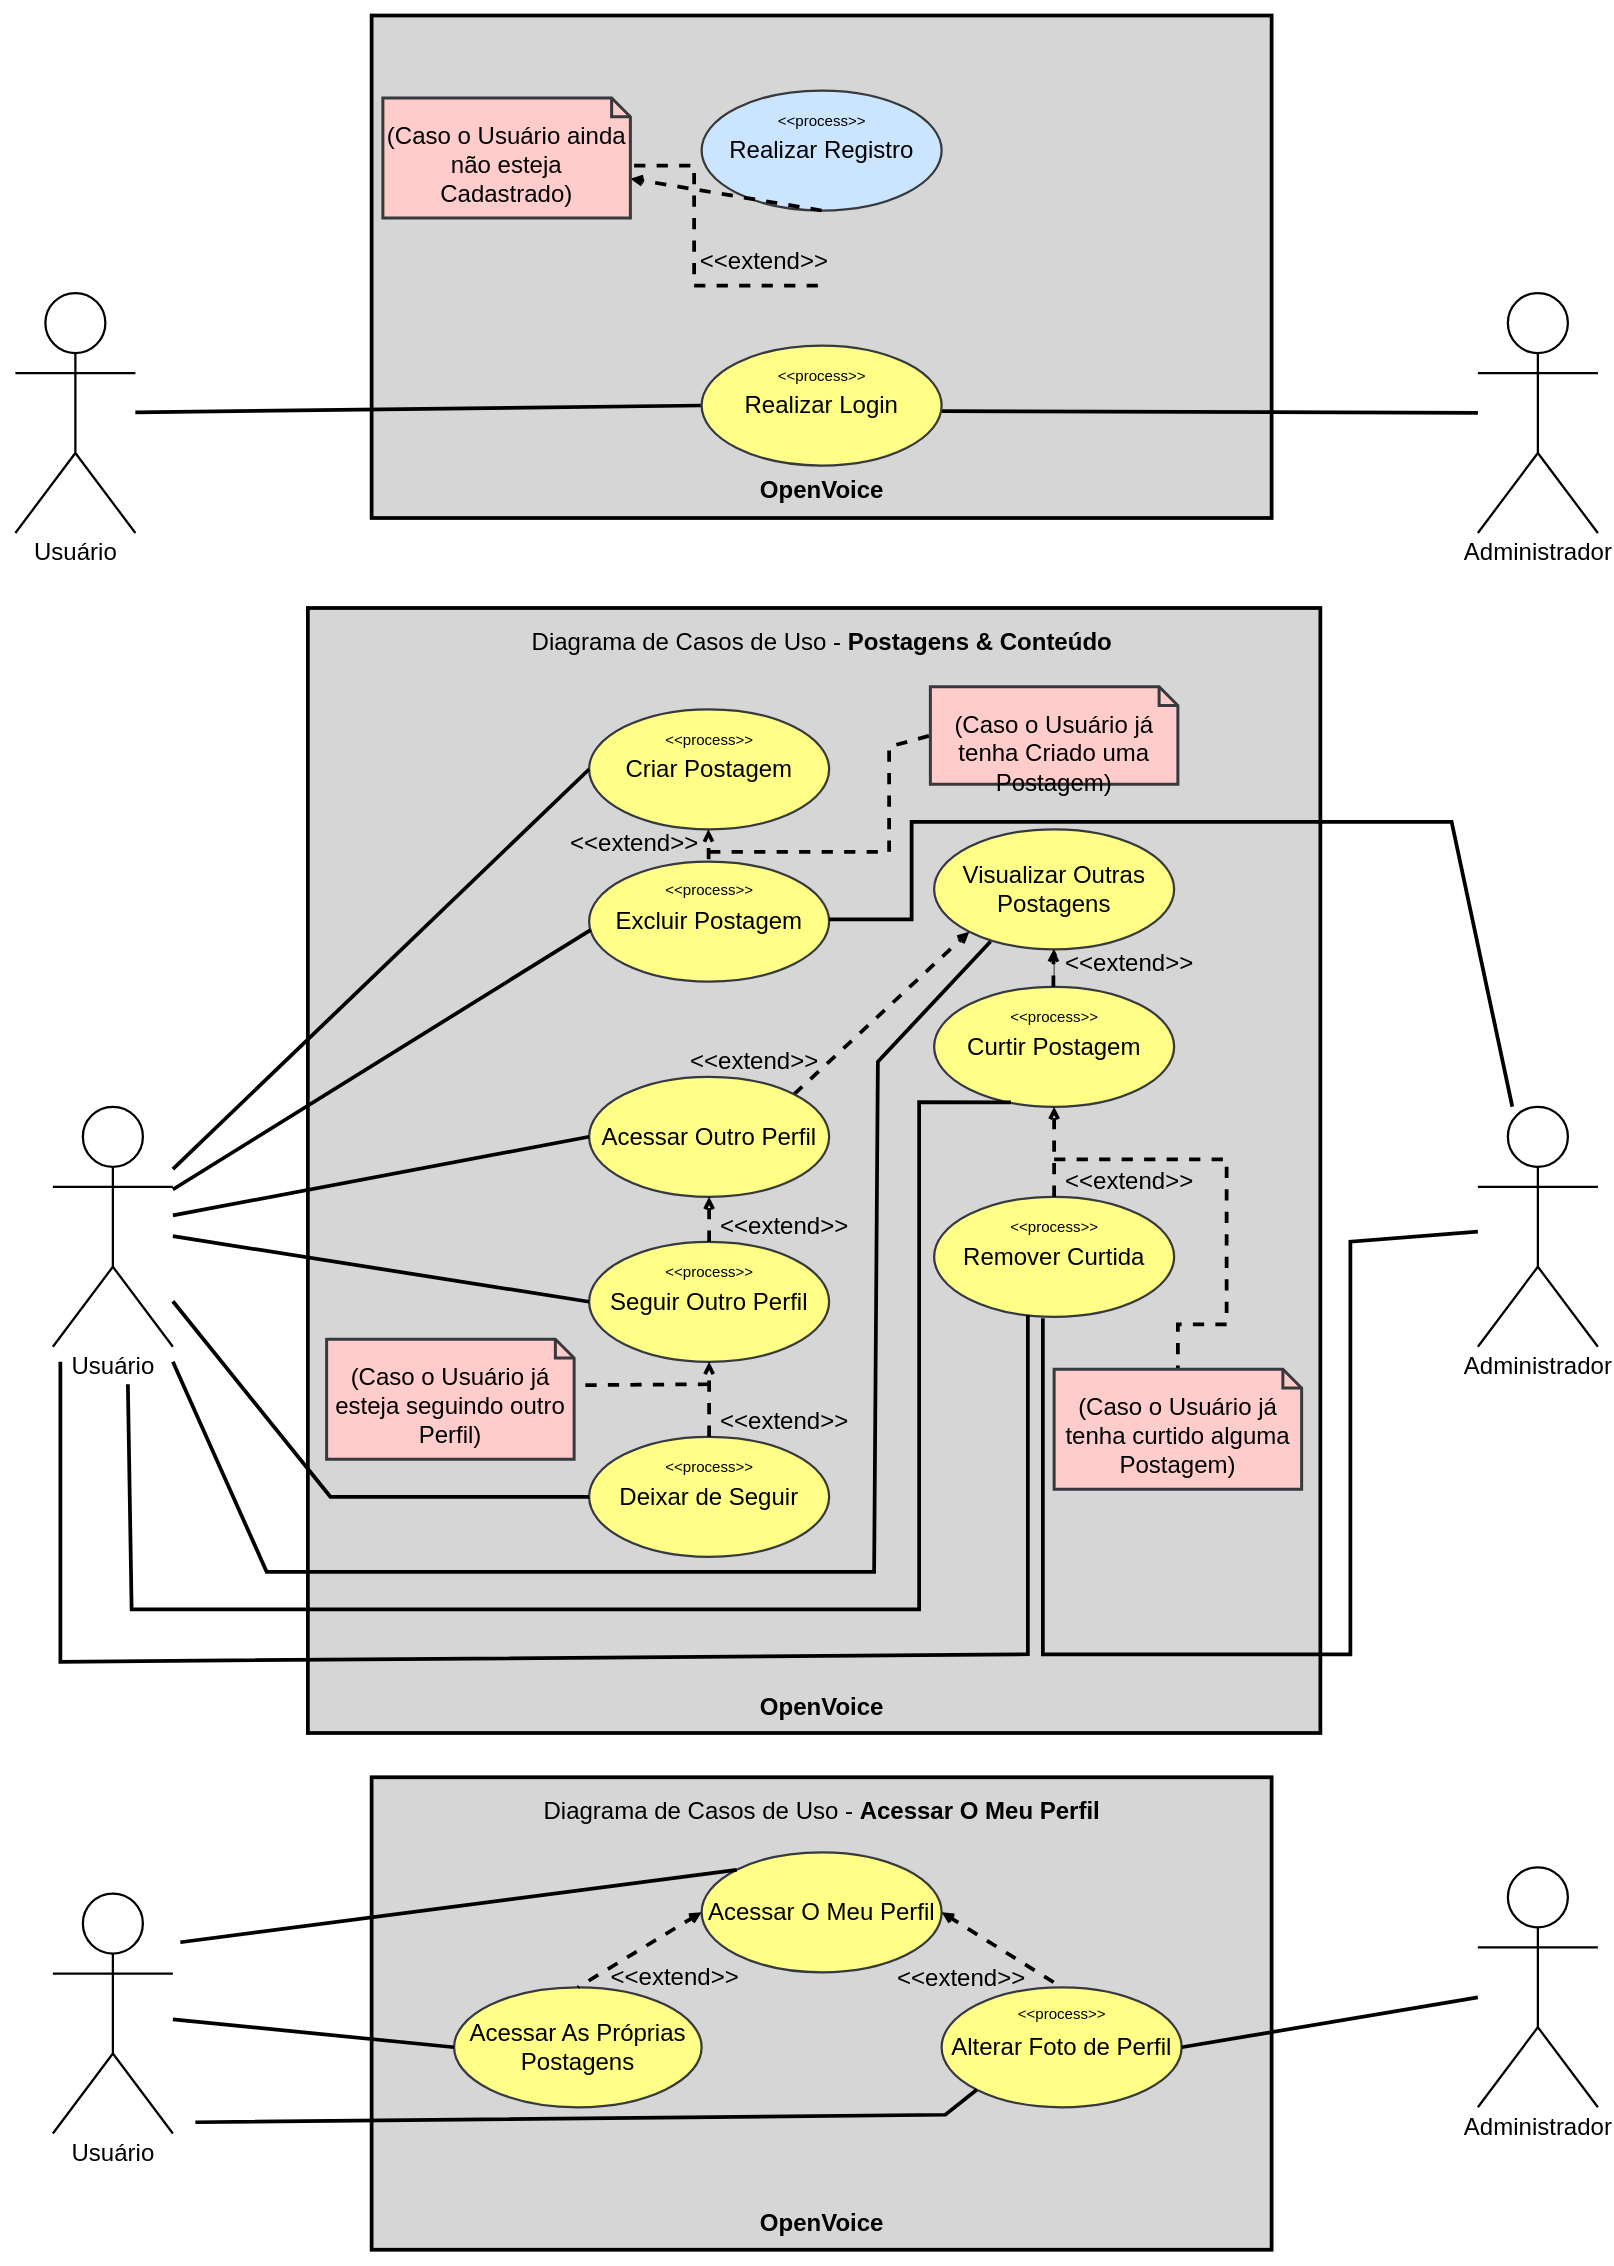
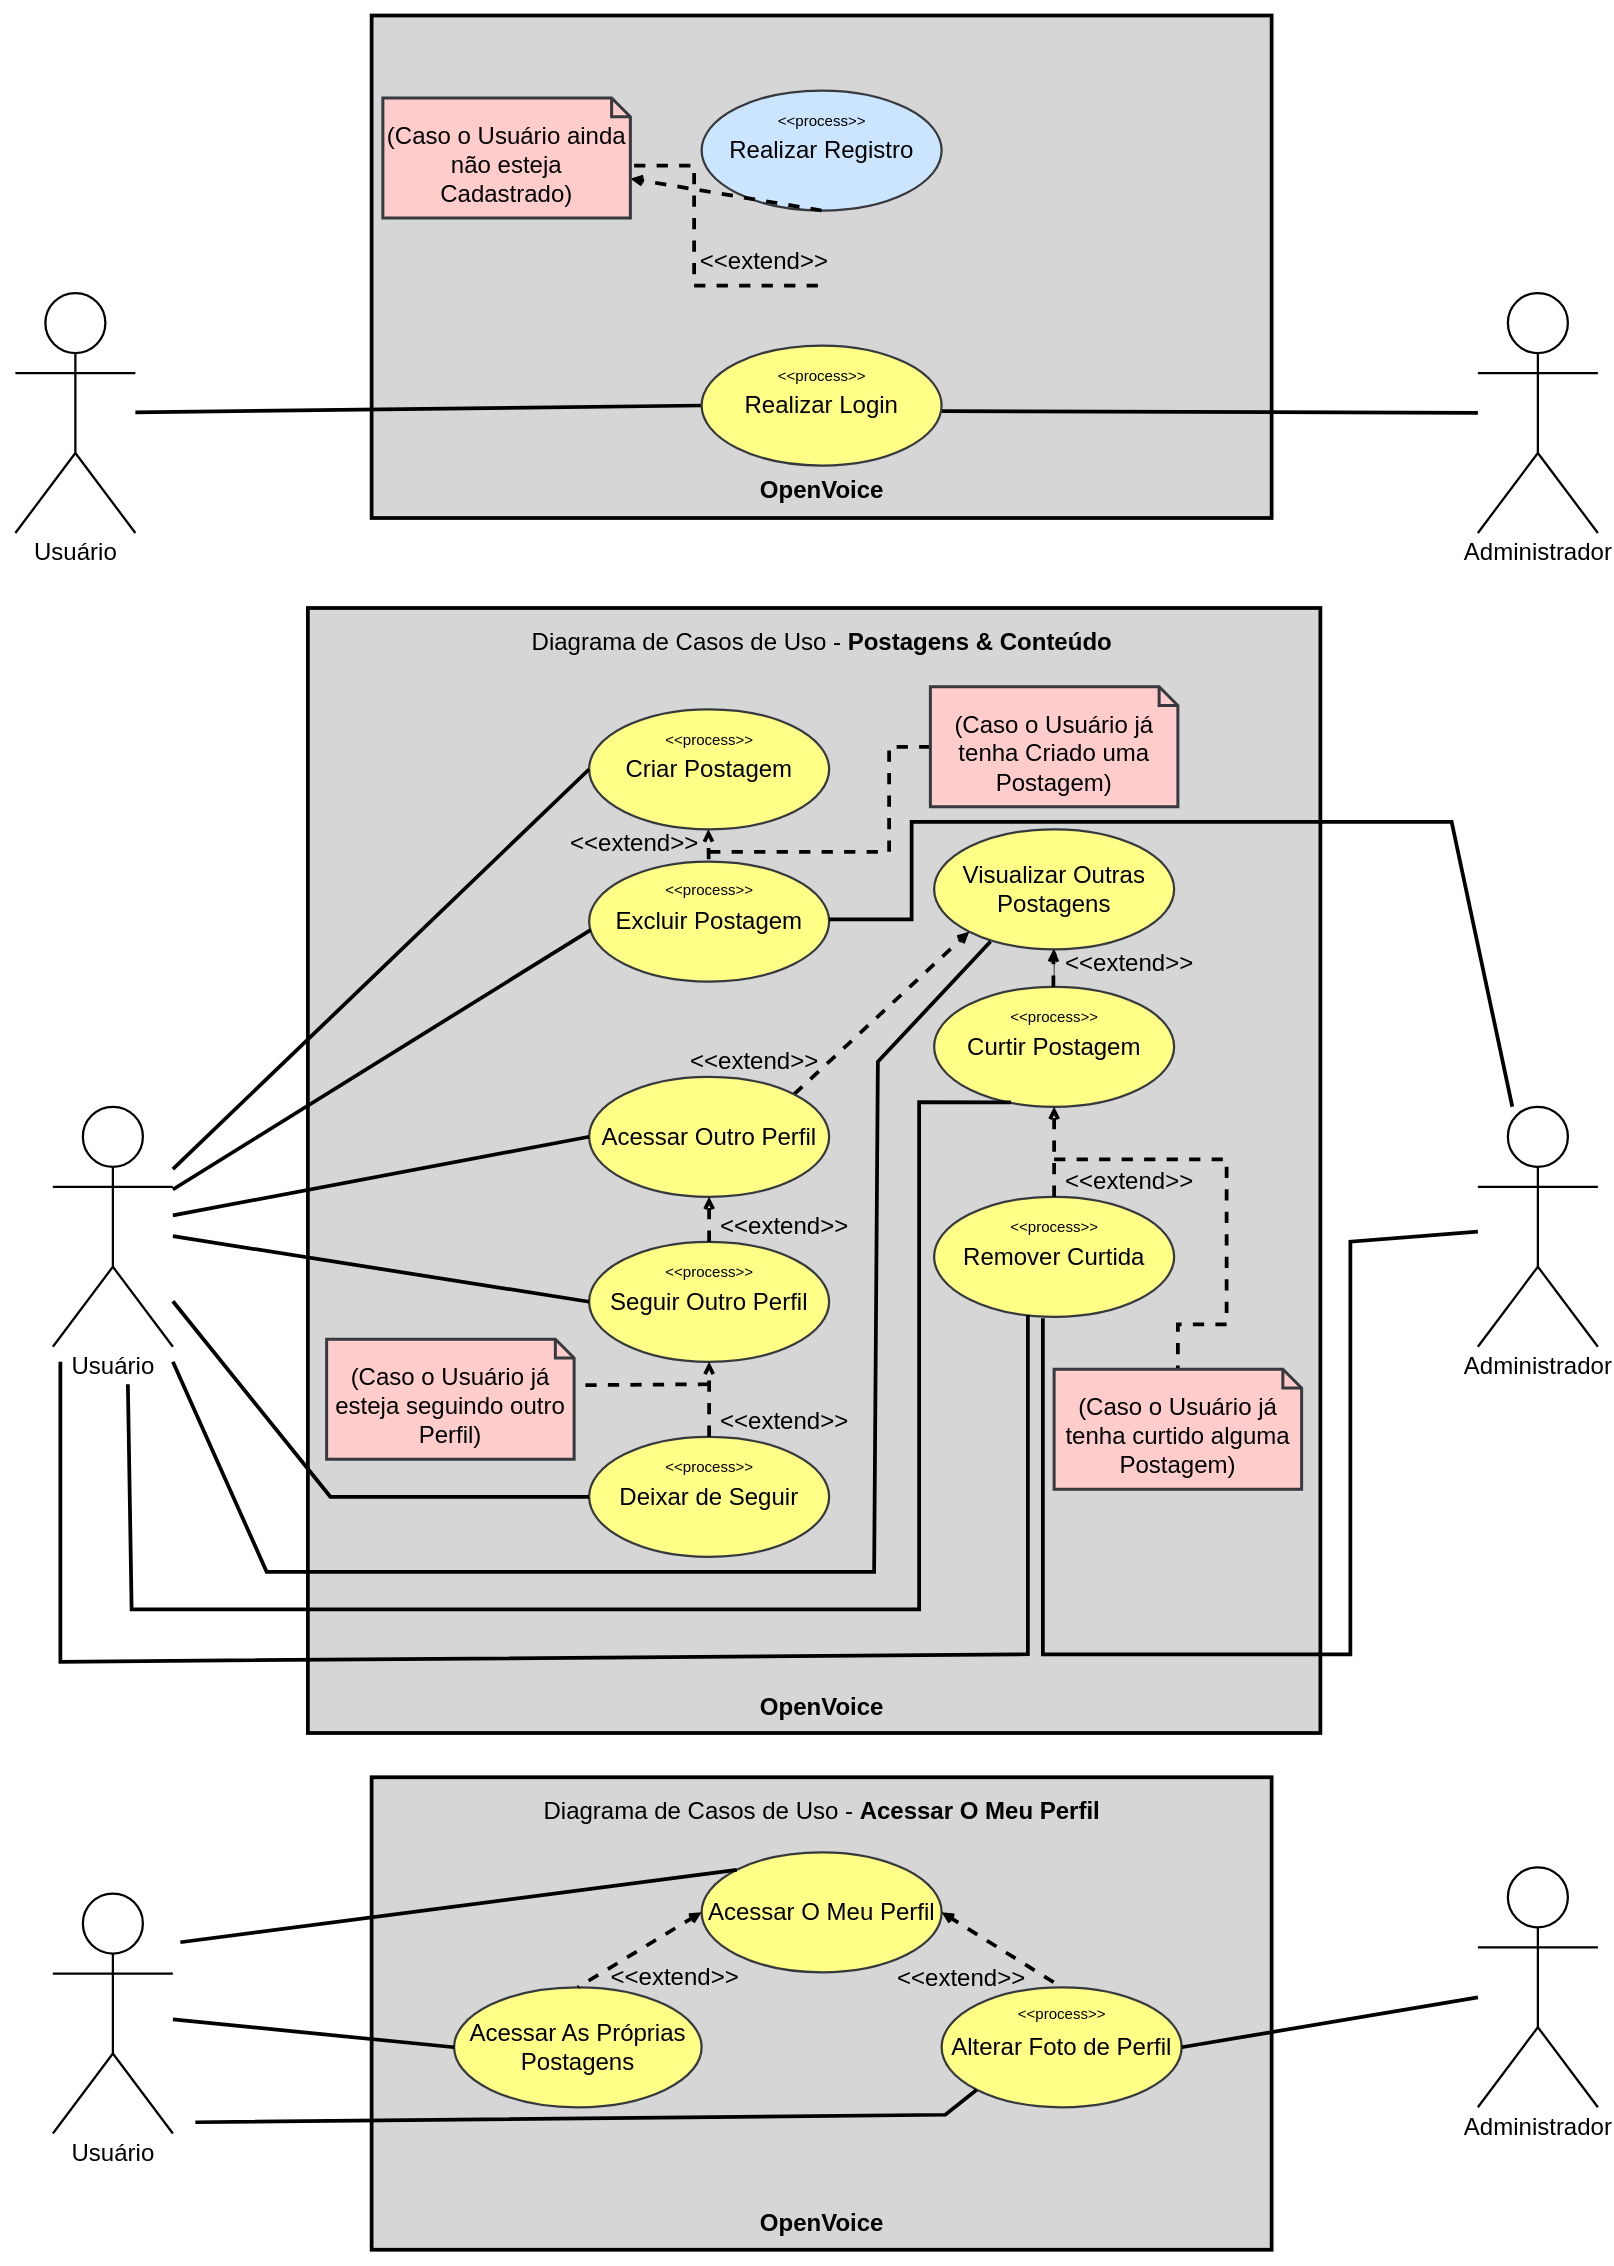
node "(Caso o Usuário já tenha Criado uma Postagem)": size 248x98 -> 248x120
